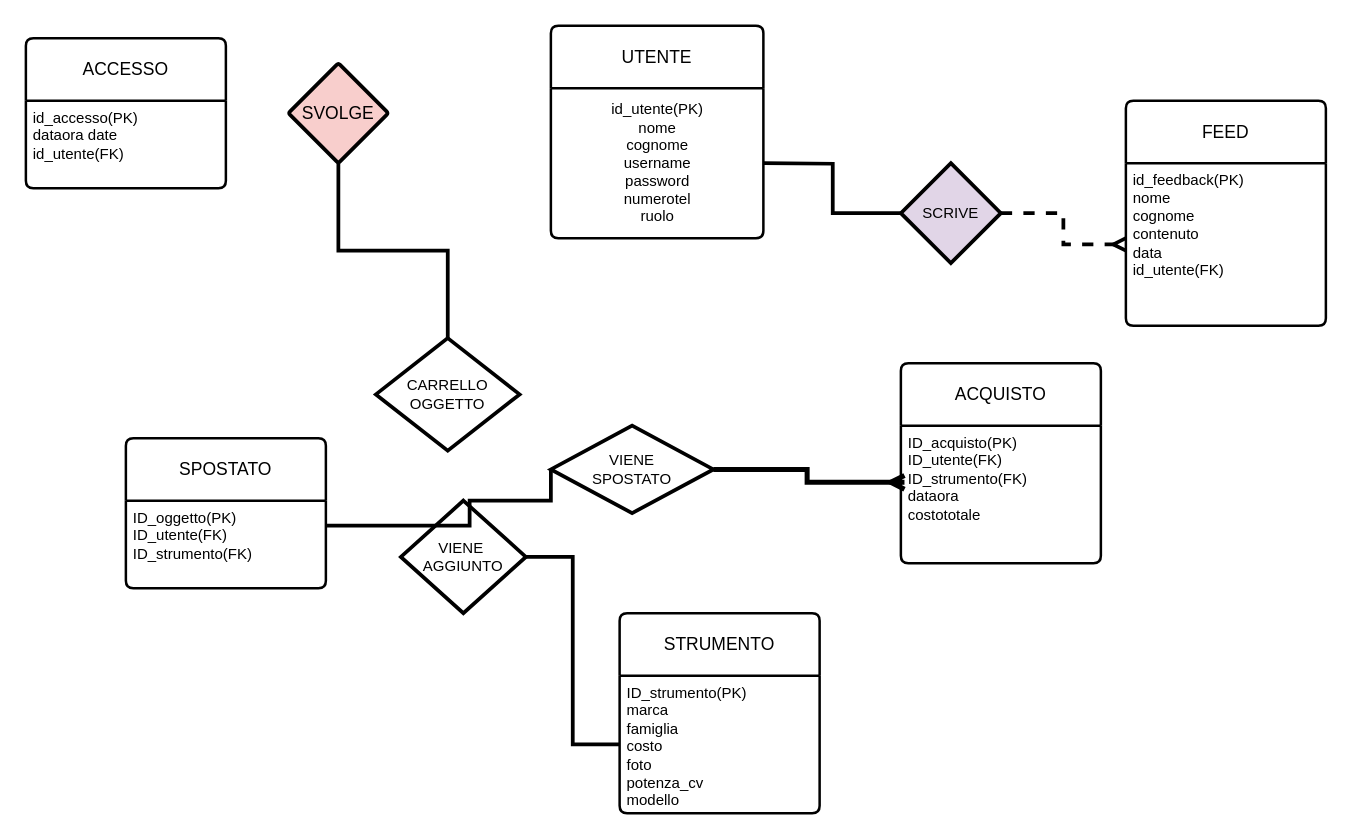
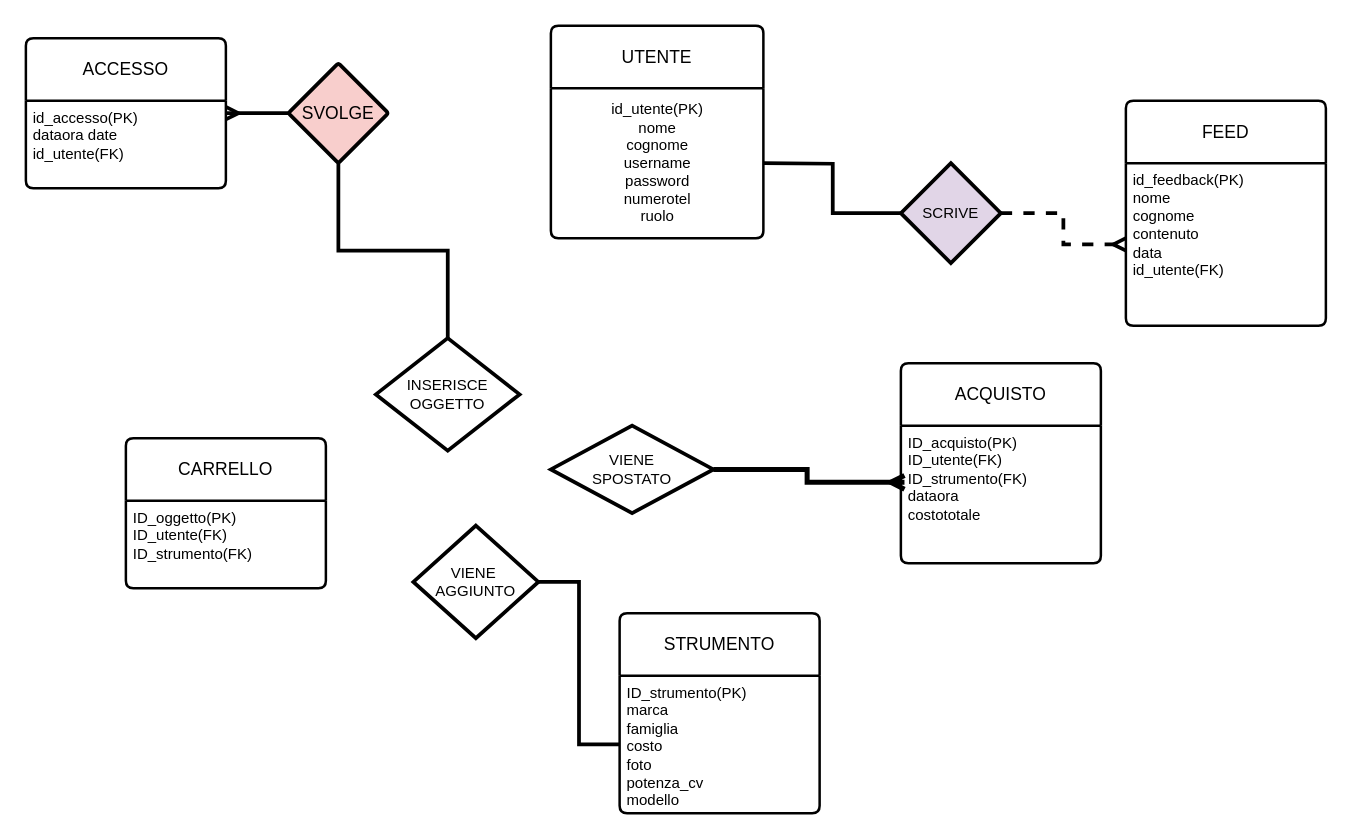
edge "SVOLGE" -> "ACCESSO": added
node "CARRELLO OGGETTO": label "CARRELLO OGGETTO" -> "INSERISCE OGGETTO"
node "SPOSTATO": label "SPOSTATO" -> "CARRELLO"
edge "VIENE SPOSTATO" -- "ID_oggetto(PK) ID_utente(FK) ID_strumento(FK)": removed
node "VIENE AGGIUNTO": moved (463, 557) -> (476, 582)
